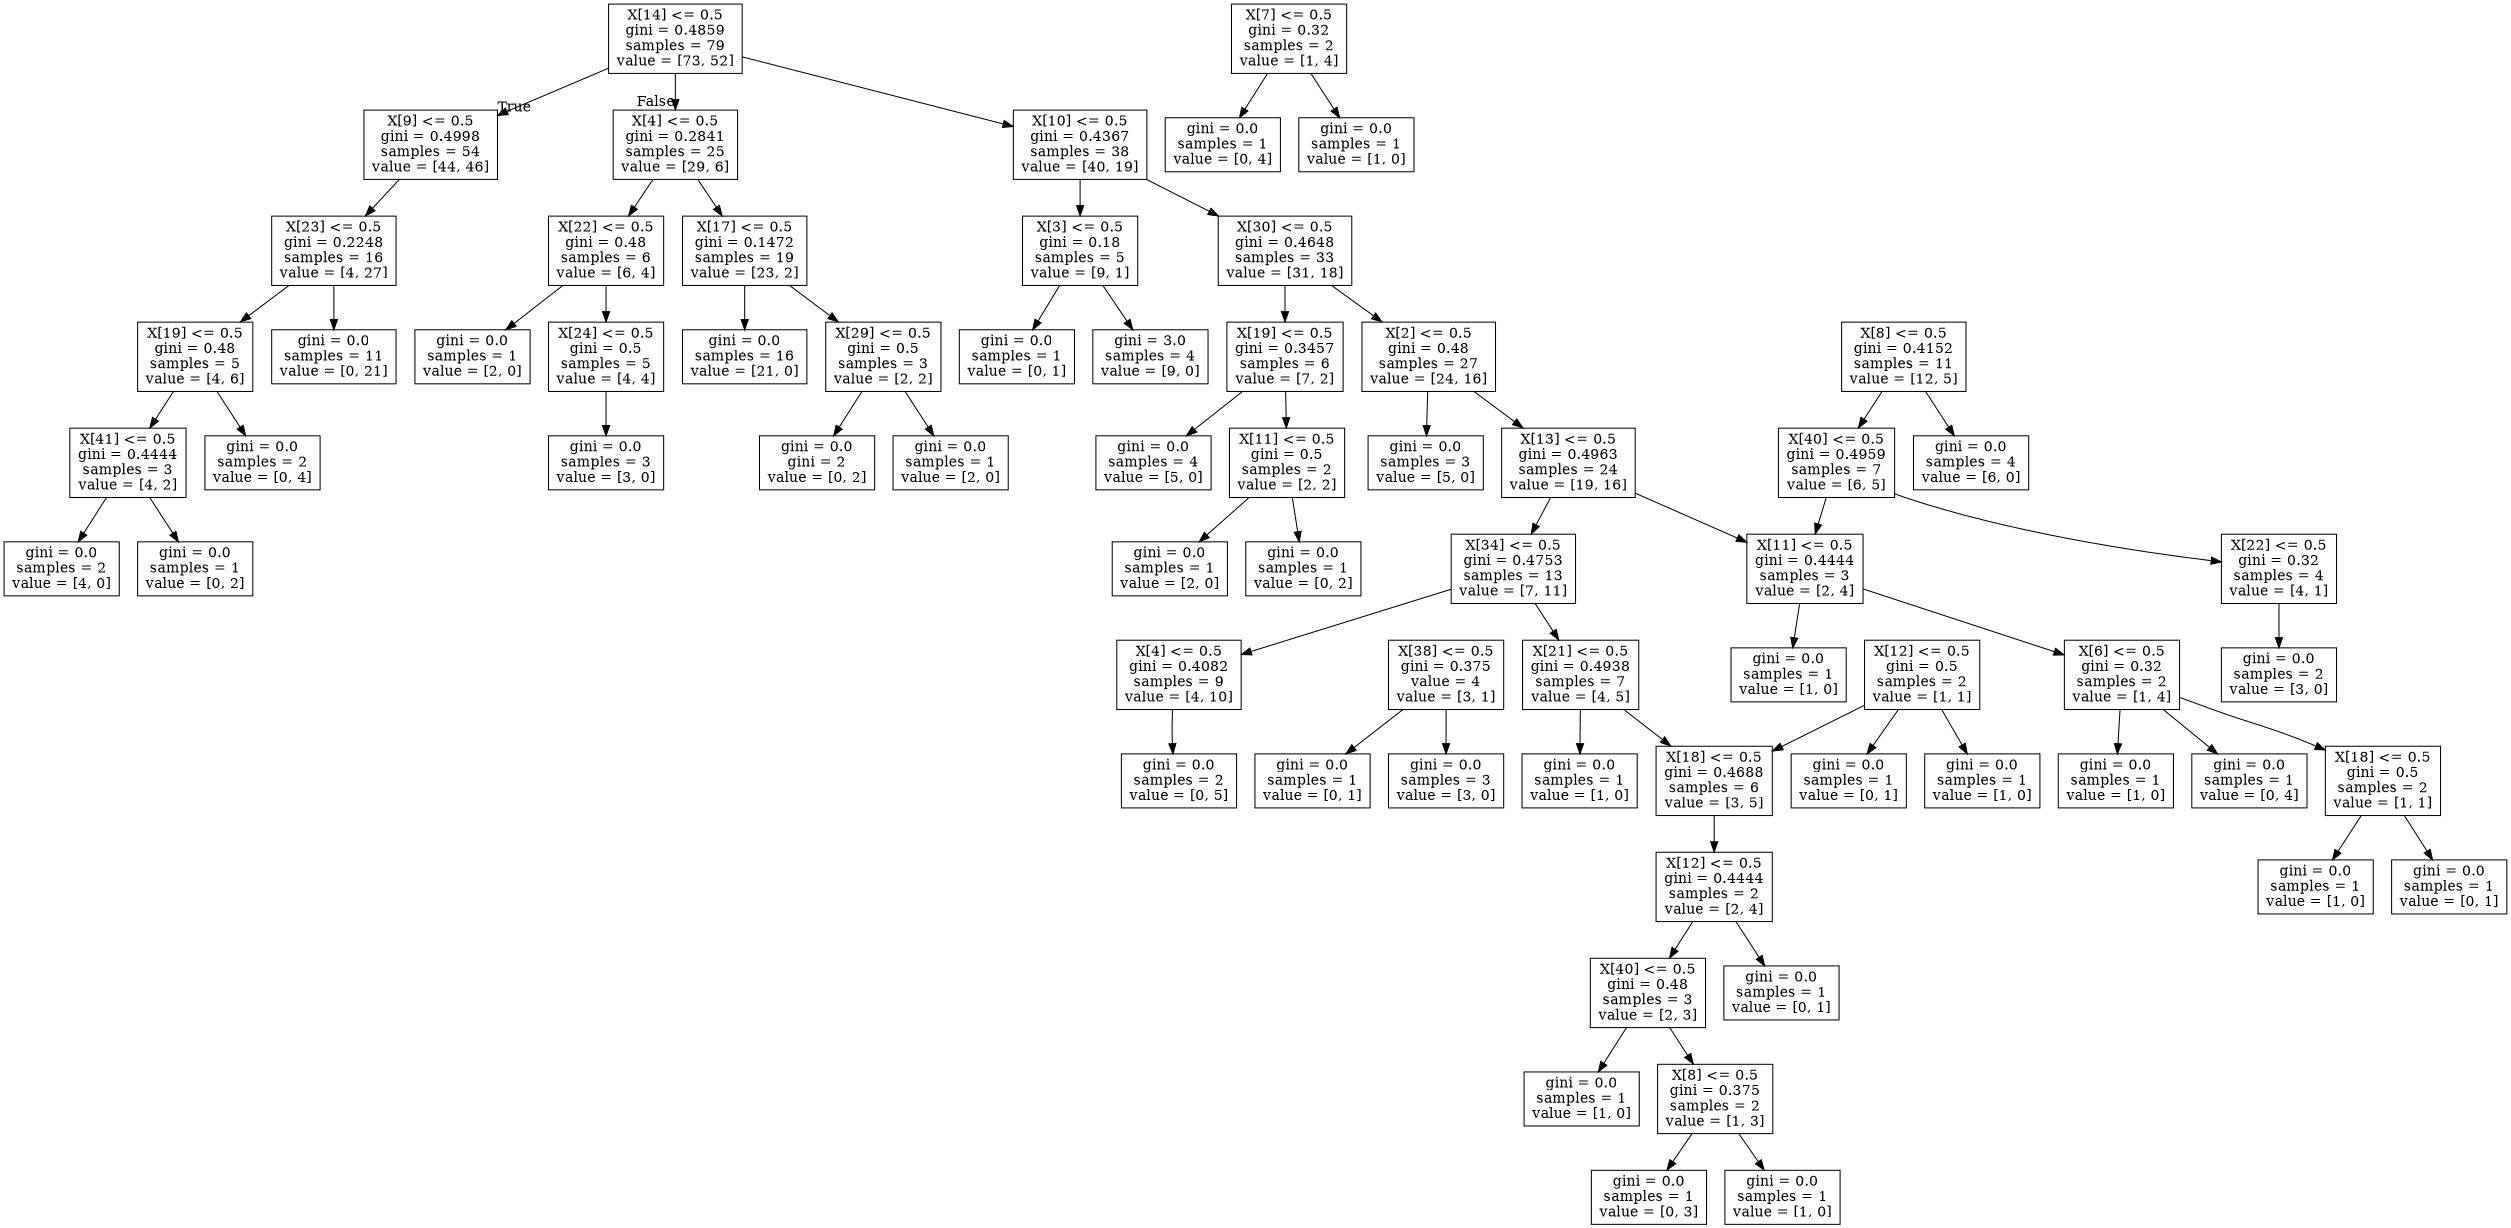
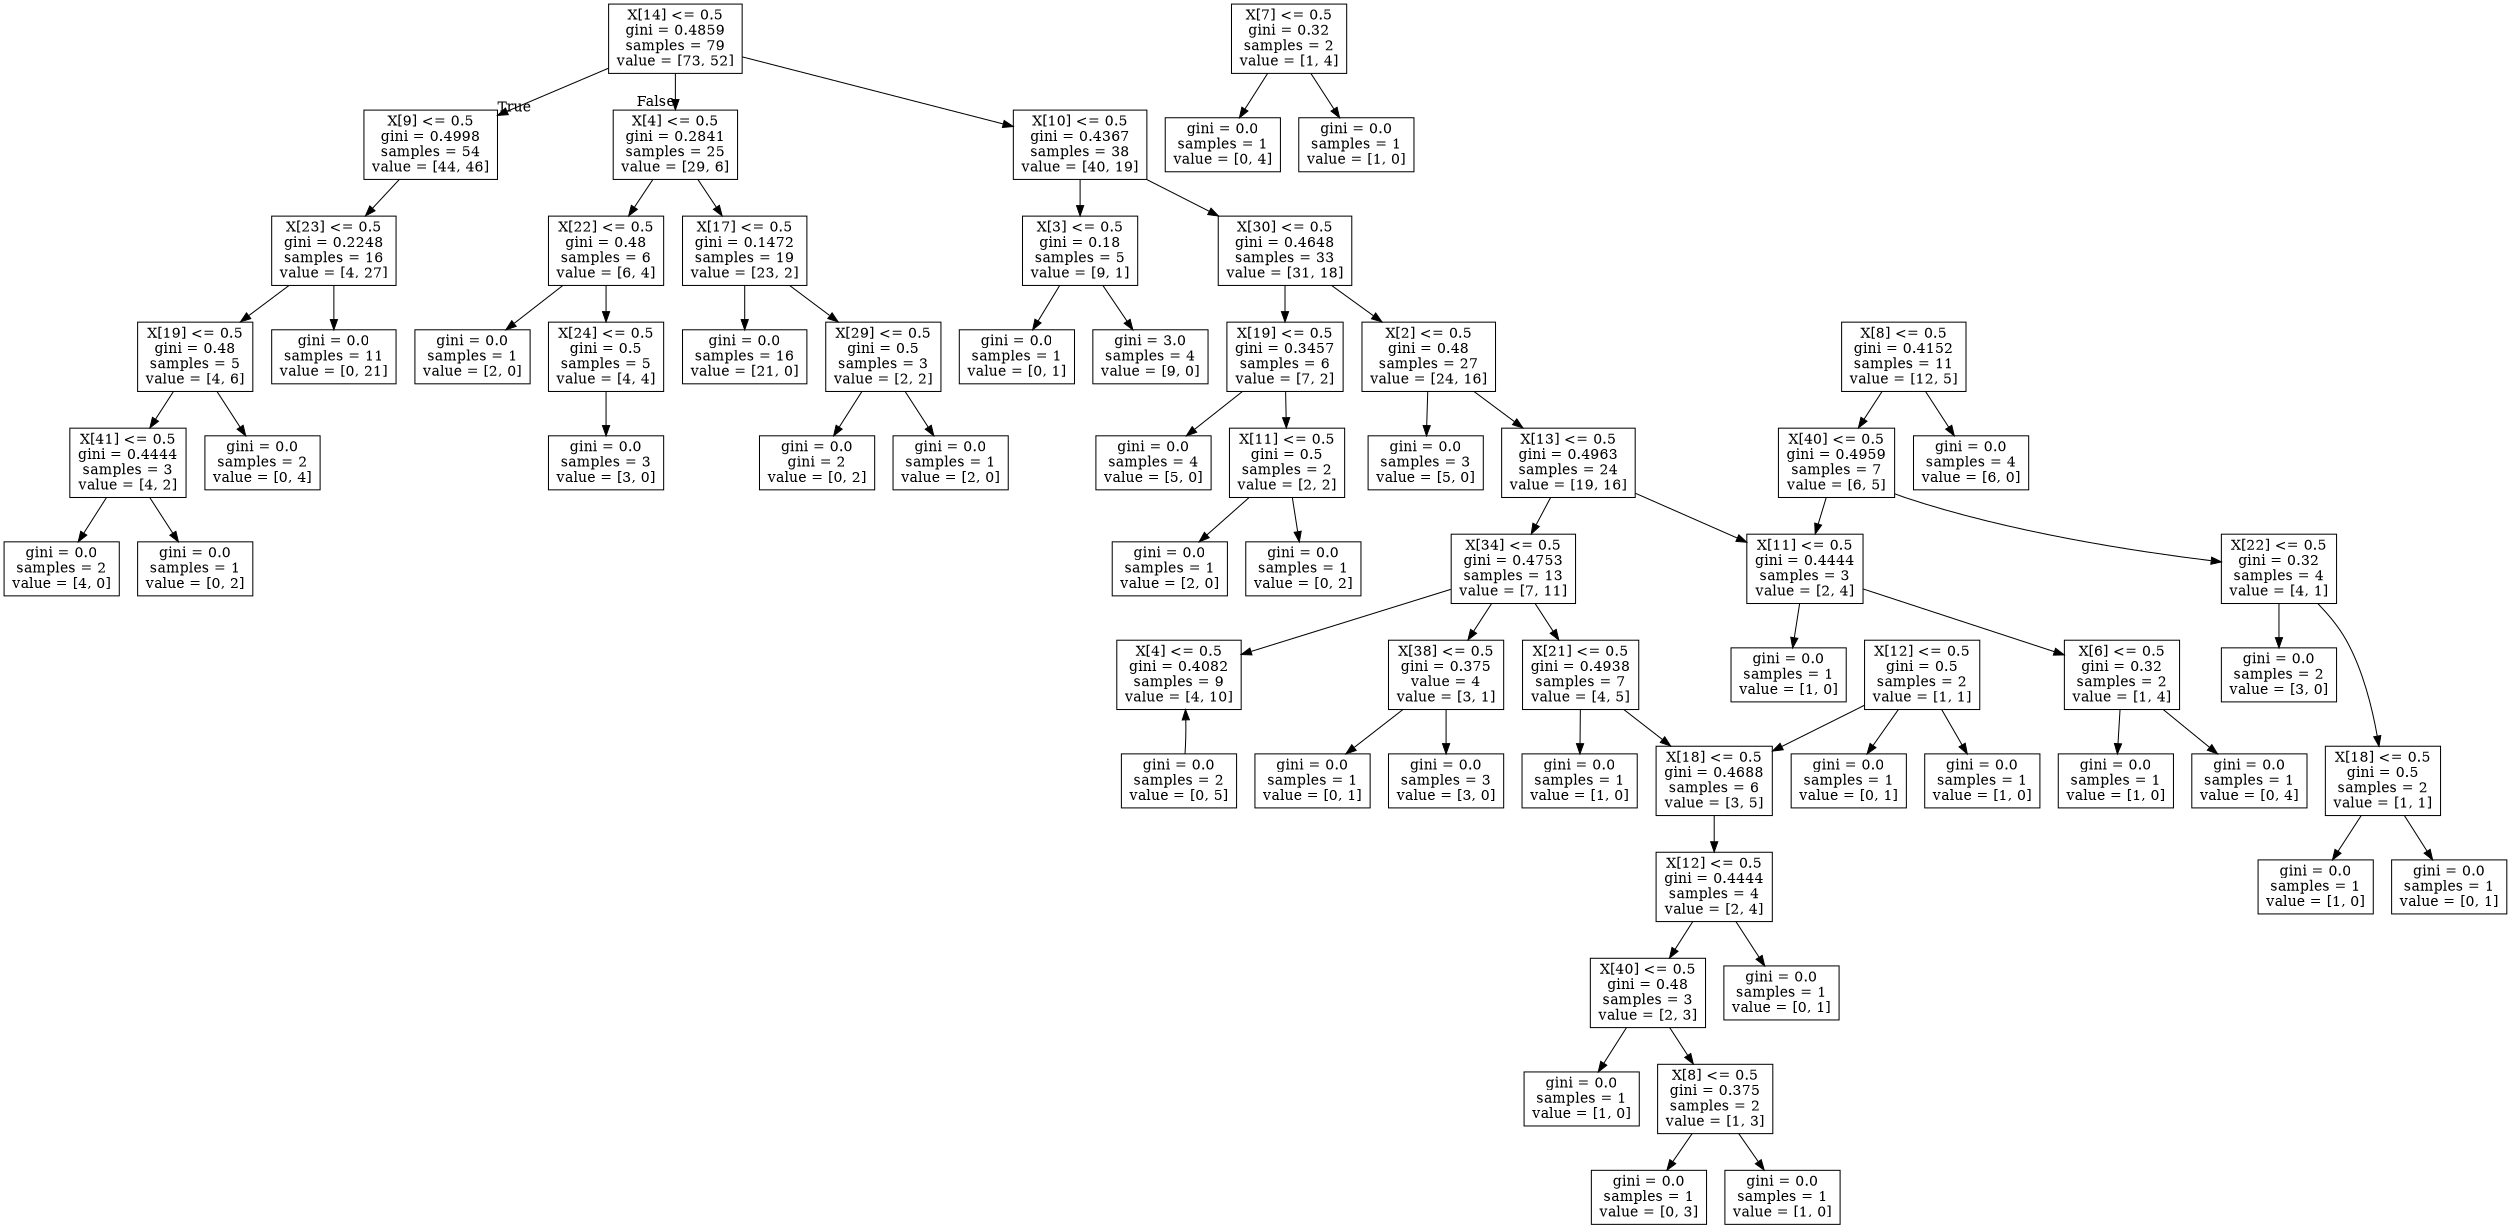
edge "X[34] <= 0.5 gini = 0.4753 samples = 13 value = [7, 11]" -> "X[38] <= 0.5 gini = 0.375 value = 4 value = [3, 1]": added
edge "X[6] <= 0.5 gini = 0.32 samples = 2 value = [1, 4]" -> "X[18] <= 0.5 gini = 0.5 samples = 2 value = [1, 1]": now "X[22] <= 0.5 gini = 0.32 samples = 4 value = [4, 1]" -> "X[18] <= 0.5 gini = 0.5 samples = 2 value = [1, 1]"
edge "X[4] <= 0.5 gini = 0.4082 samples = 9 value = [4, 10]" -> "gini = 0.0 samples = 2 value = [0, 5]": reversed
node "X[12] <= 0.5 gini = 0.4444 samples = 2 value = [2, 4]": label "X[12] <= 0.5 gini = 0.4444 samples = 2 value = [2, 4]" -> "X[12] <= 0.5 gini = 0.4444 samples = 4 value = [2, 4]"
